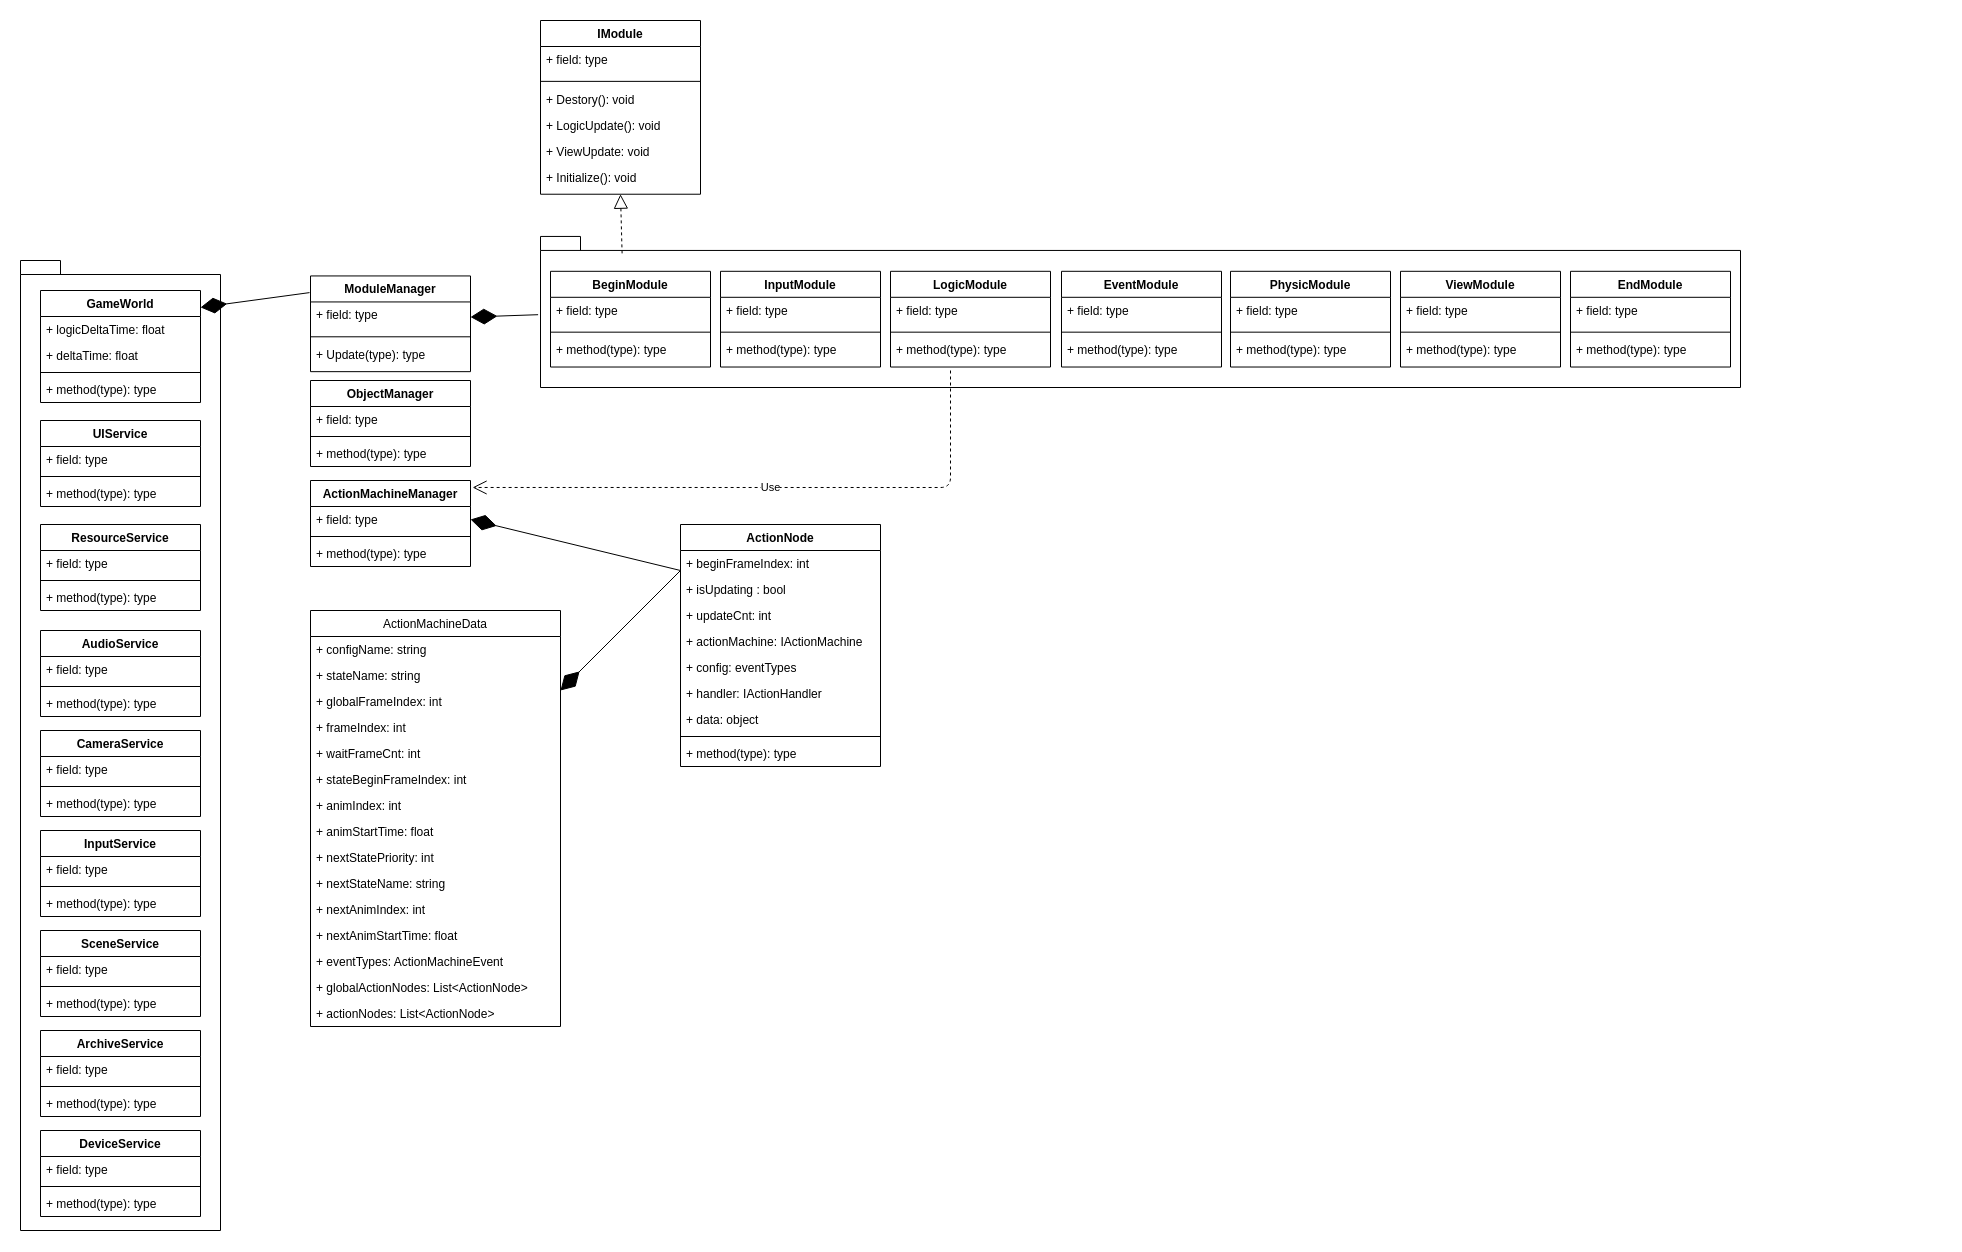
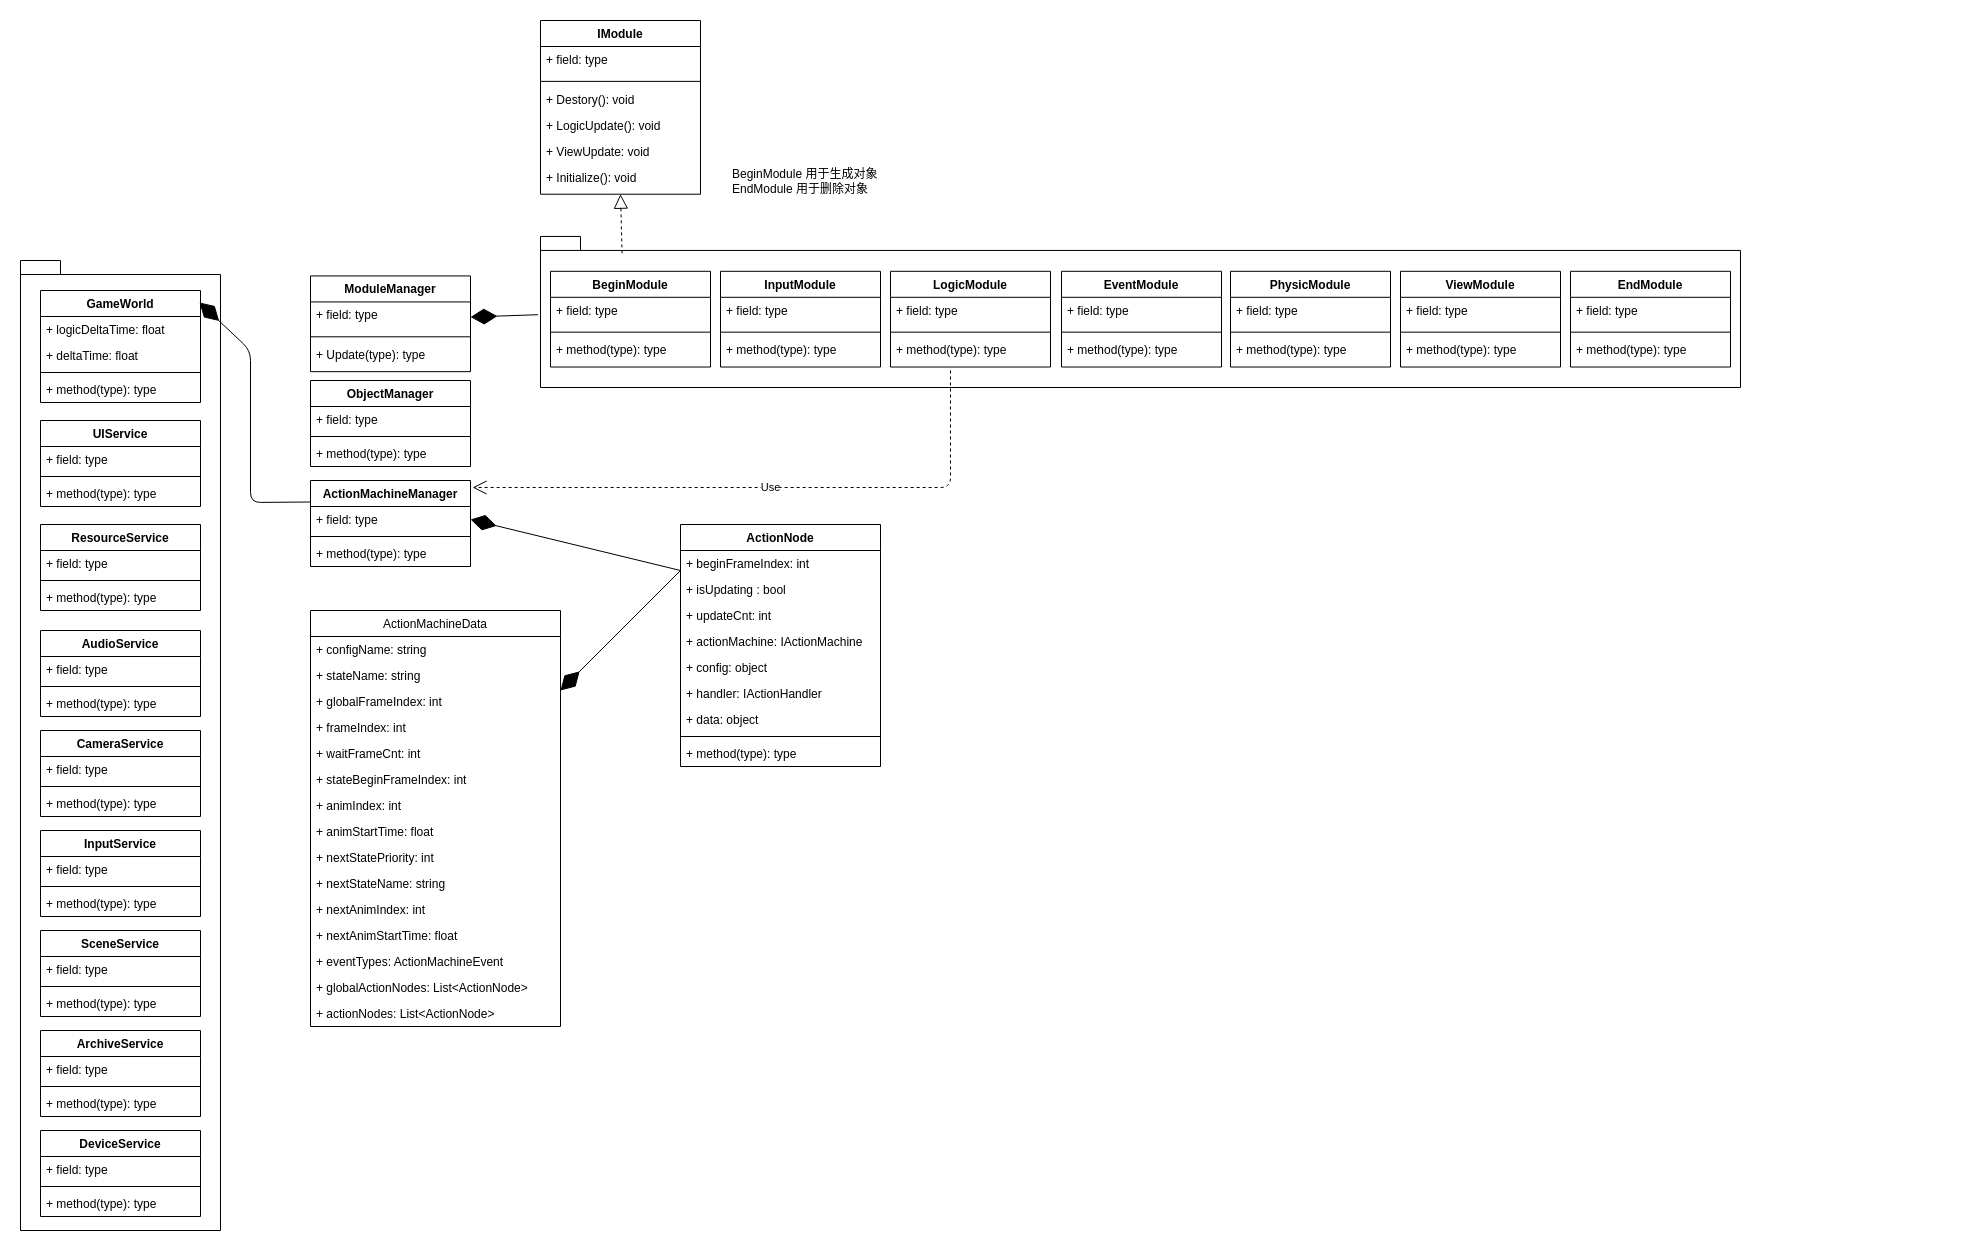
node "BeginModule 用于生成对象 EndModule 用于删除对象": added
edge "ModuleManager" -> "GameWorld": removed
edge "ActionMachineManager" -> "GameWorld": added
node "+ config: eventTypes": label "+ config: eventTypes" -> "+ config: object"
